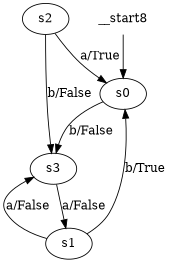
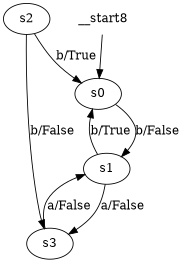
edge "s2" -> "s0": label "a/True" -> "b/True"
edge "s0" -> "s3": now "s0" -> "s1"
